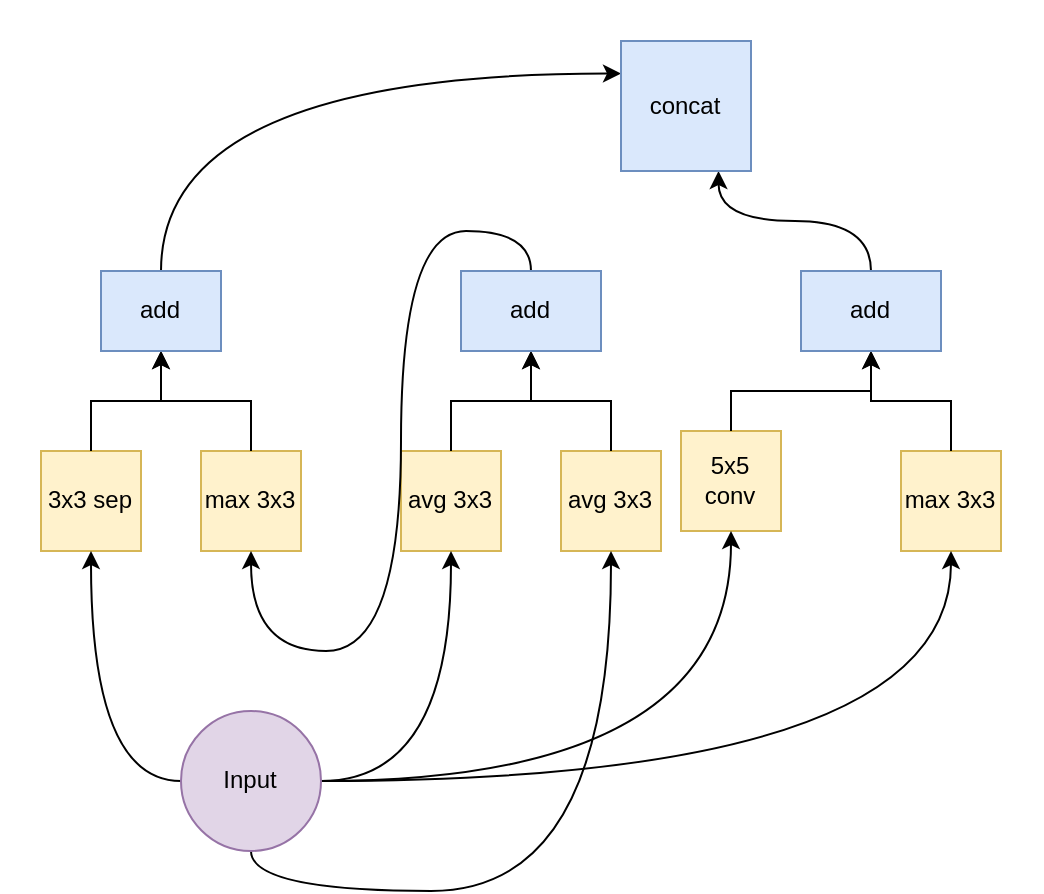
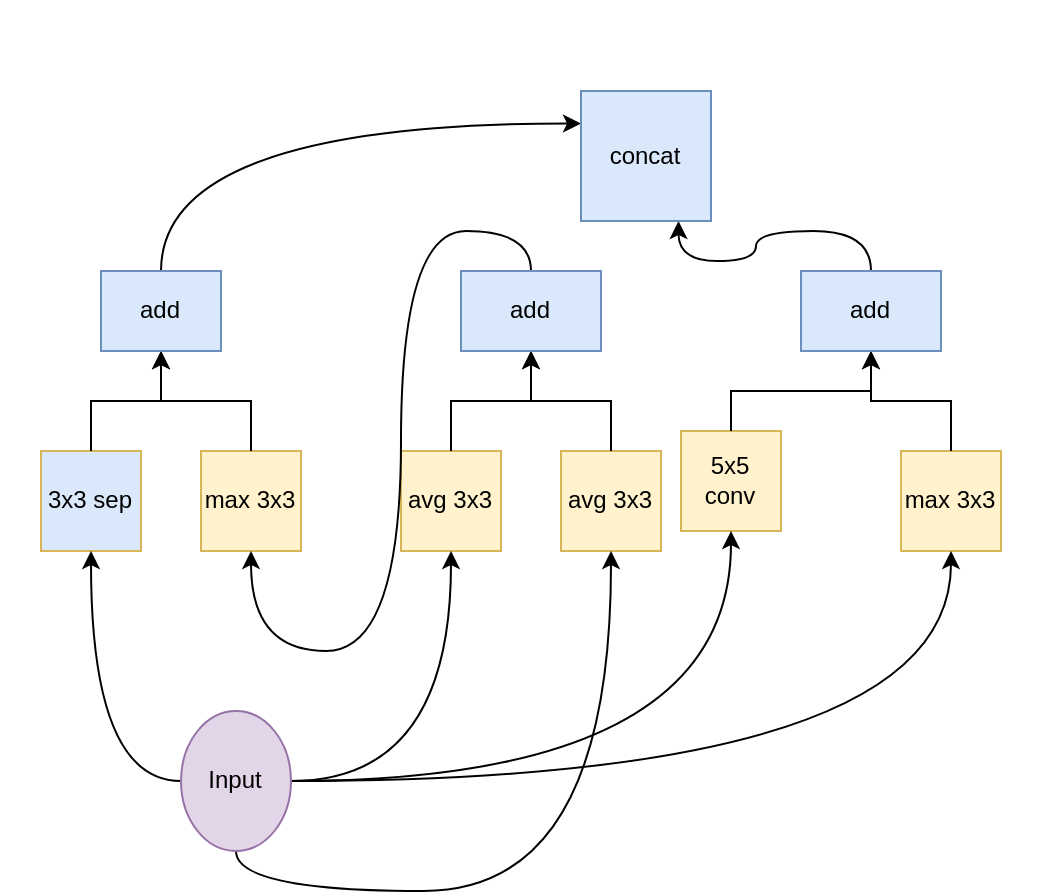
node "concat": moved (686, 106) -> (646, 156)
node "3x3 sep": fillcolor #fff2cc -> #dae8fc
node "Input": size 140x140 -> 110x140
